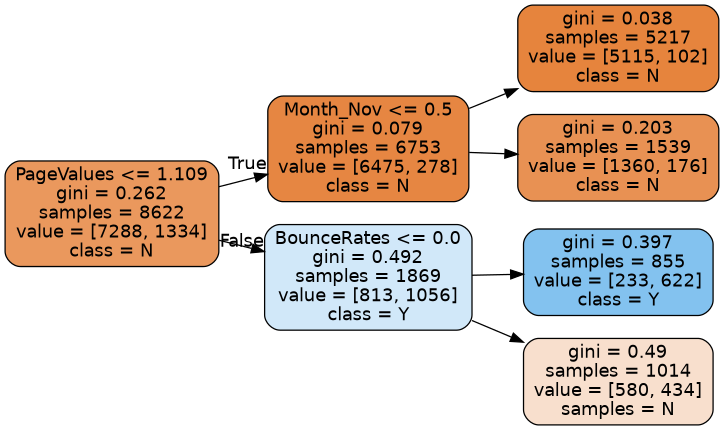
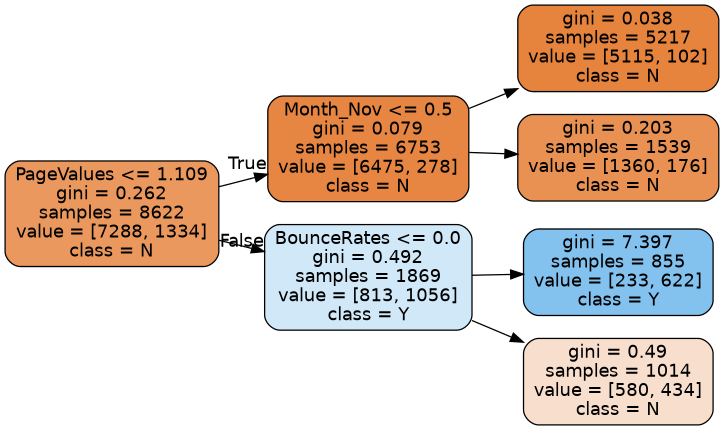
node "gini = 0.397 samples = 855 value = [233, 622] class = Y": label "gini = 0.397 samples = 855 value = [233, 622] class = Y" -> "gini = 7.397 samples = 855 value = [233, 622] class = Y"
node "gini = 0.49 samples = 1014 value = [580, 434] samples = N": label "gini = 0.49 samples = 1014 value = [580, 434] samples = N" -> "gini = 0.49 samples = 1014 value = [580, 434] class = N"
